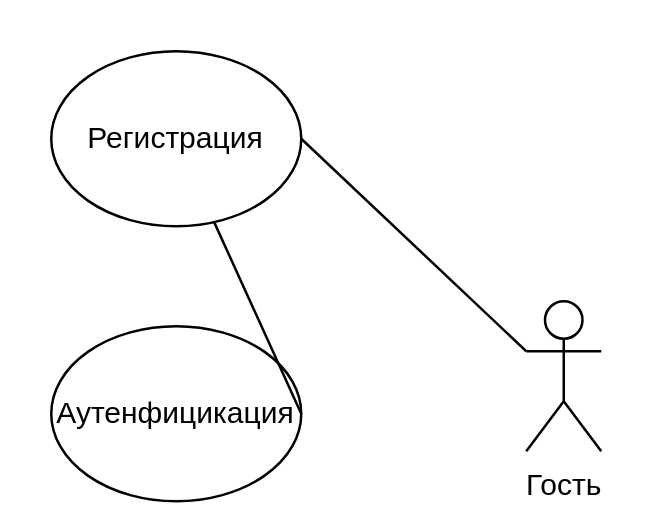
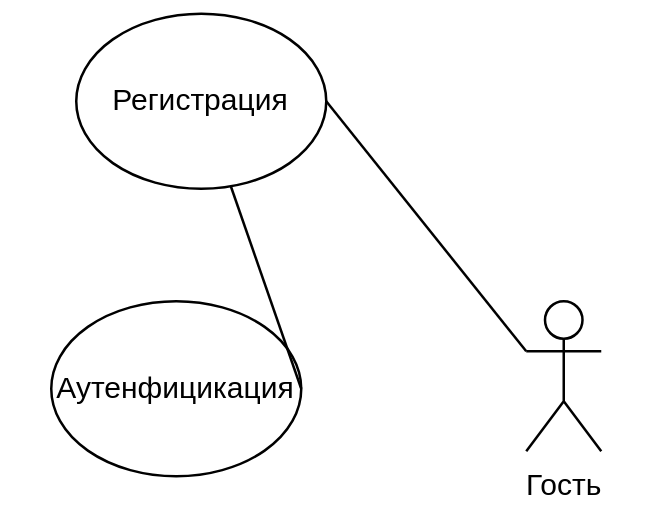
node "Регистрация": moved (176, 139) -> (201, 101)
node "Аутенфицикация": moved (176, 414) -> (176, 389)
